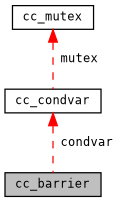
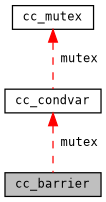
edge "cc_barrier" -> "cc_condvar": label " condvar" -> " mutex"
